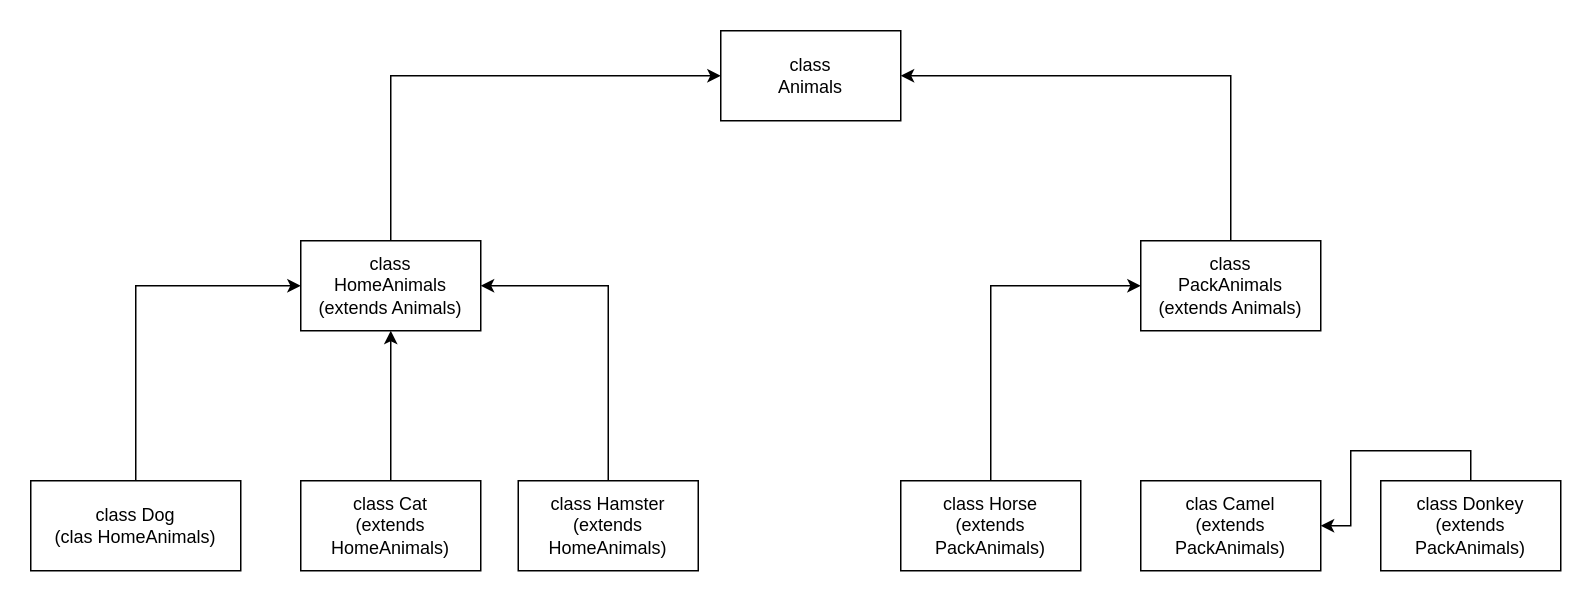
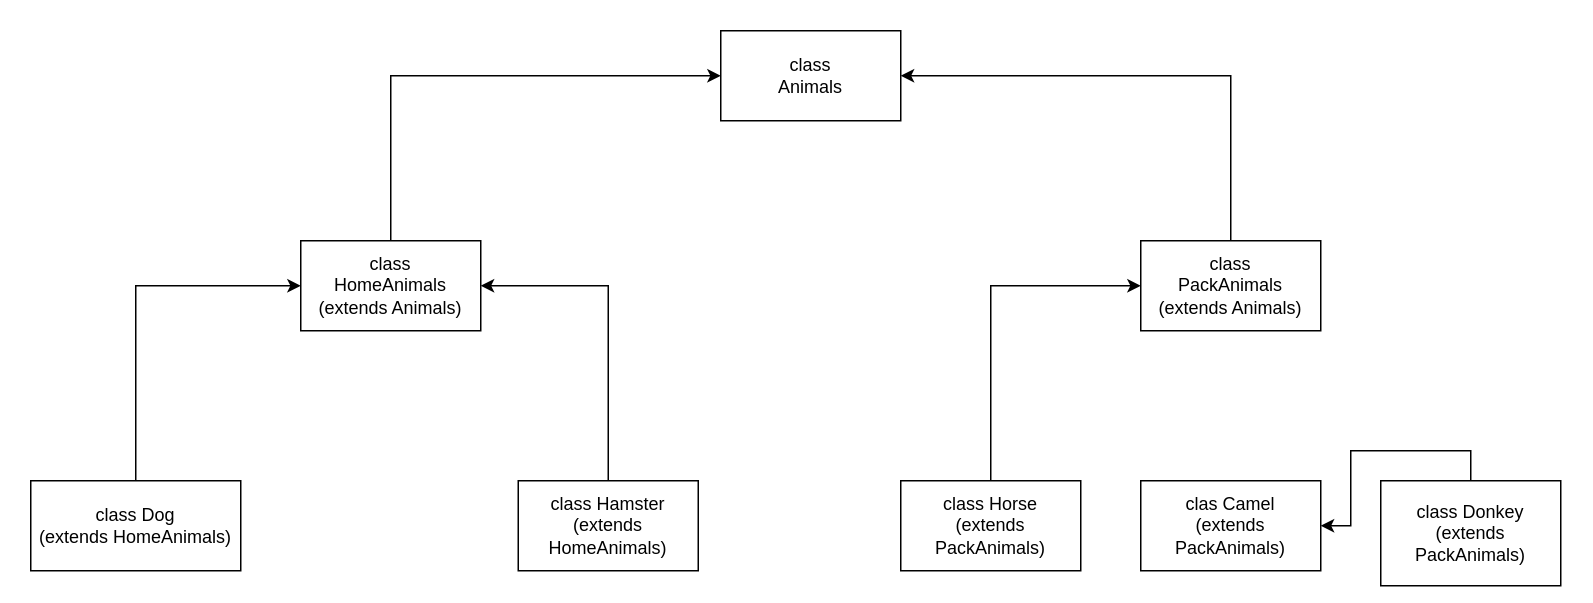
edge "class Cat (extends HomeAnimals)" -> "class HomeAnimals (extends Animals)": removed
node "class Dog (clas HomeAnimals)": label "class Dog (clas HomeAnimals)" -> "class Dog (extends HomeAnimals)"
node "class Cat (extends HomeAnimals)": removed
node "class Donkey (extends PackAnimals)": size 180x90 -> 180x105
